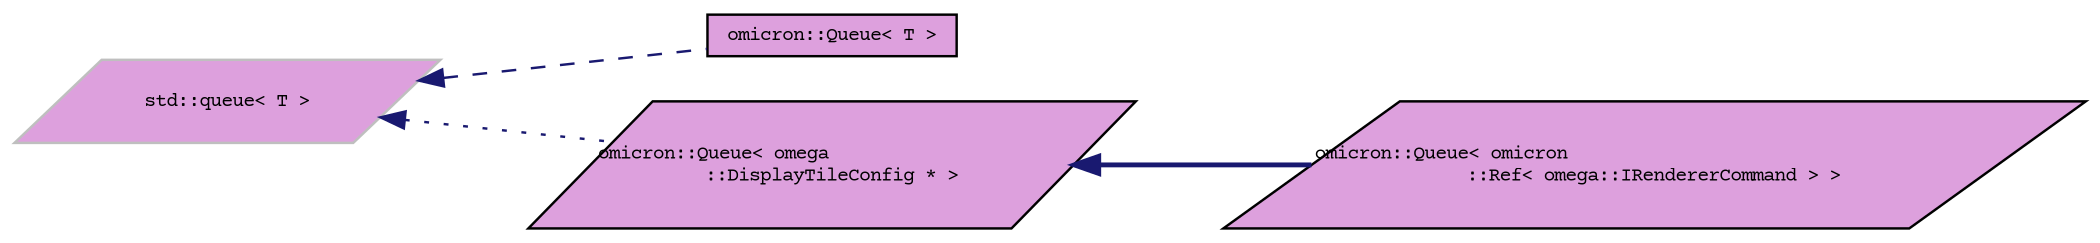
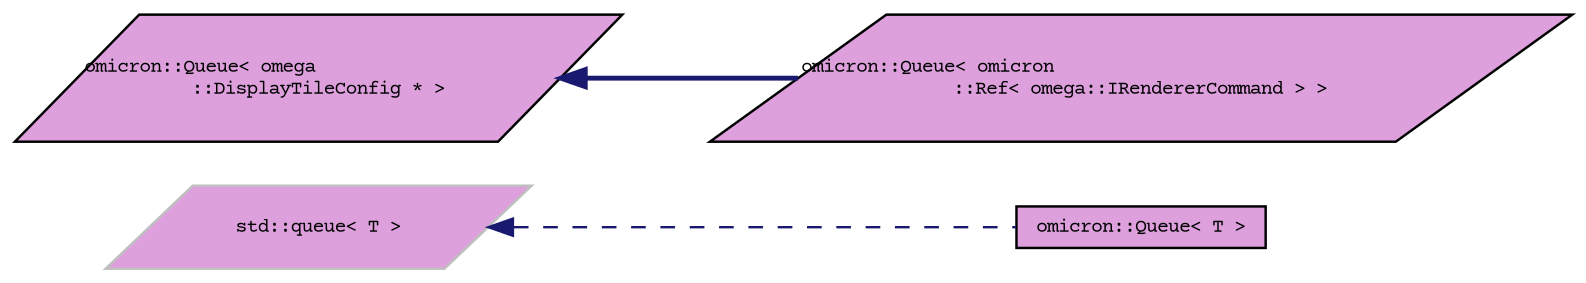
edge "omicron::Queue< omega ::DisplayTileConfig * >" -> "std::queue< T >": removed
